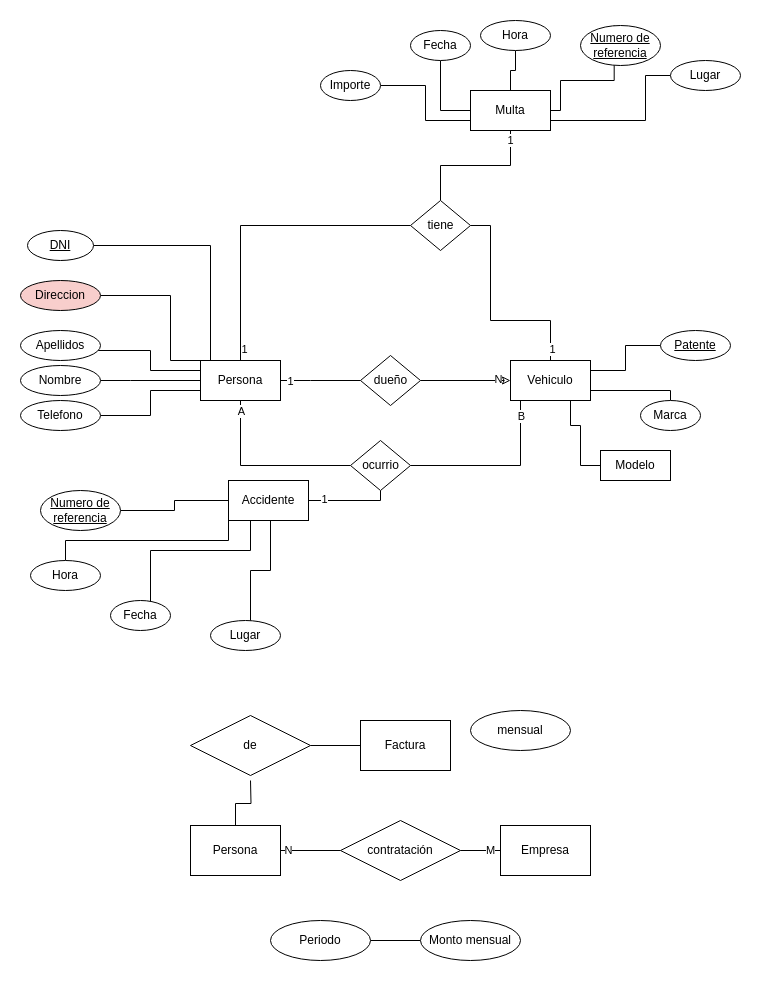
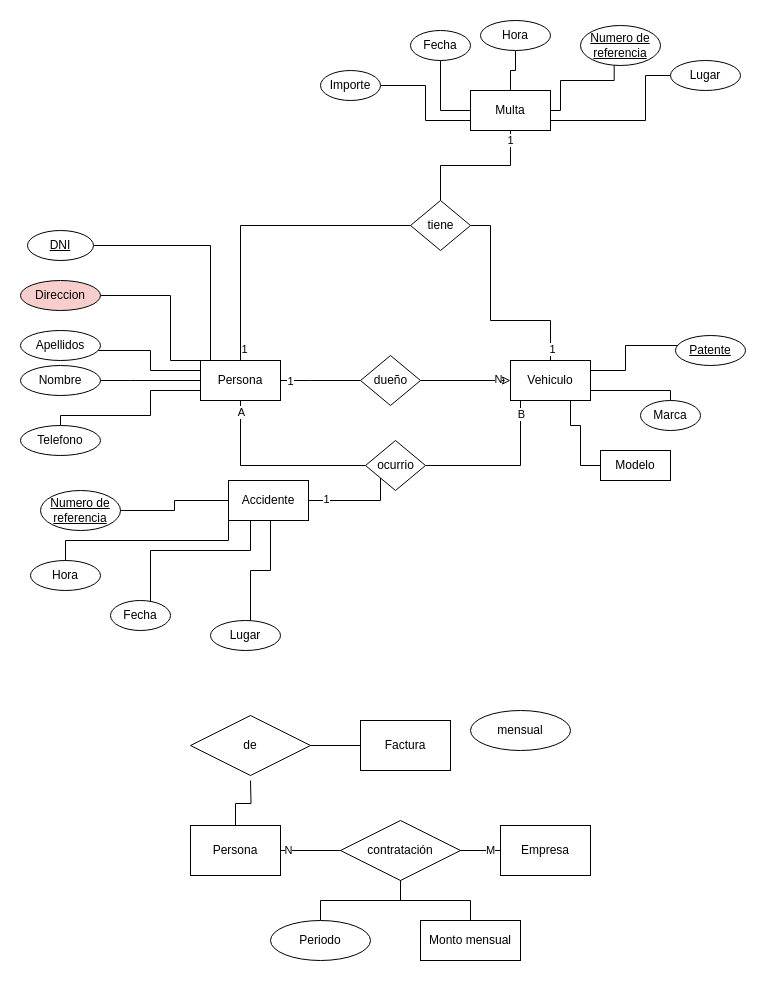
node "Patente": moved (696, 346) -> (711, 351)
node "Telefono": moved (61, 416) -> (61, 441)
node "ocurrio": moved (381, 466) -> (396, 466)
edge "contratación" -- "Monto mensual": added
edge "Periodo" -- "Monto mensual": now "Periodo" -- "contratación"
node "Monto mensual": shape ellipse -> rectangle
